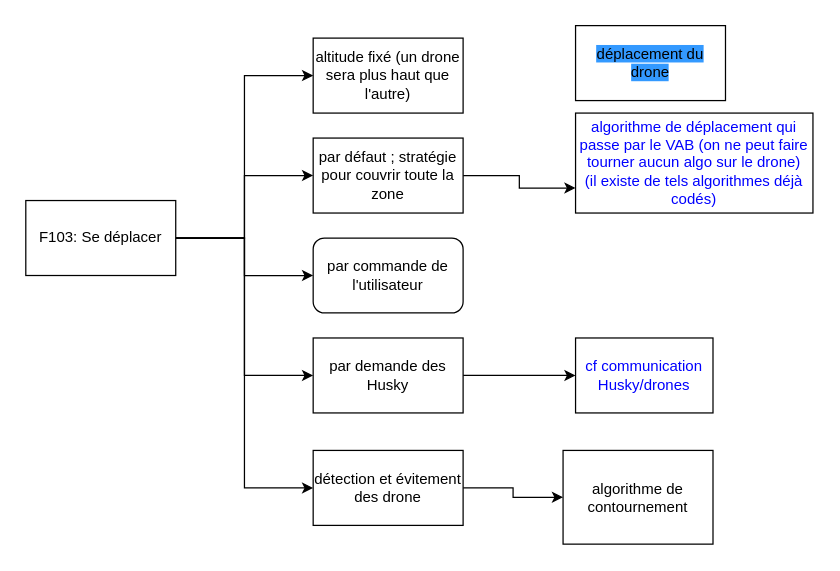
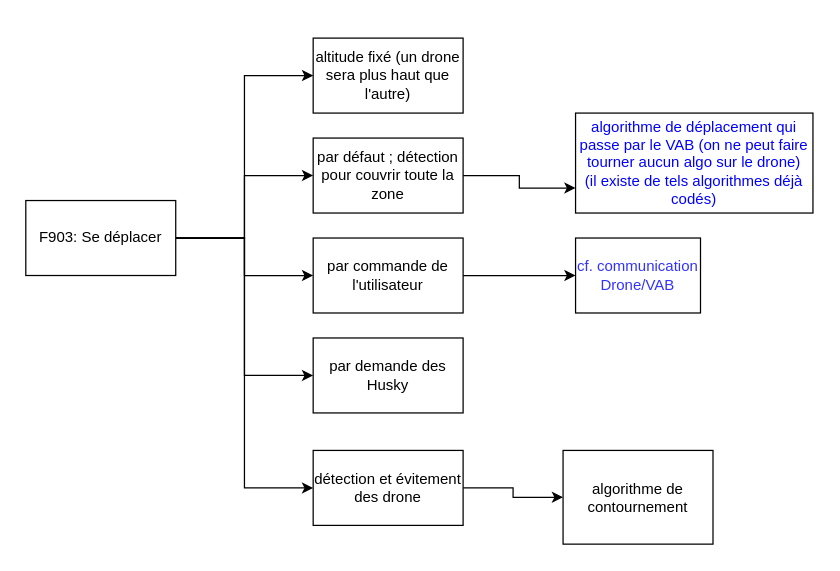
node "déplacement du drone": removed
node "par défaut ; stratégie pour couvrir toute la zone": label "par défaut ; stratégie pour couvrir toute la zone" -> "par défaut ; détection pour couvrir toute la zone"
node "F103: Se déplacer": label "F103: Se déplacer" -> "F903: Se déplacer"
node "par commande de l'utilisateur": shape rounded rectangle -> rectangle
edge "par commande de l'utilisateur" -> "cf. communication Drone/VAB": added
node "cf. communication Drone/VAB": added
edge "par demande des Husky" -> "cf communication Husky/drones": removed
node "cf communication Husky/drones": removed
